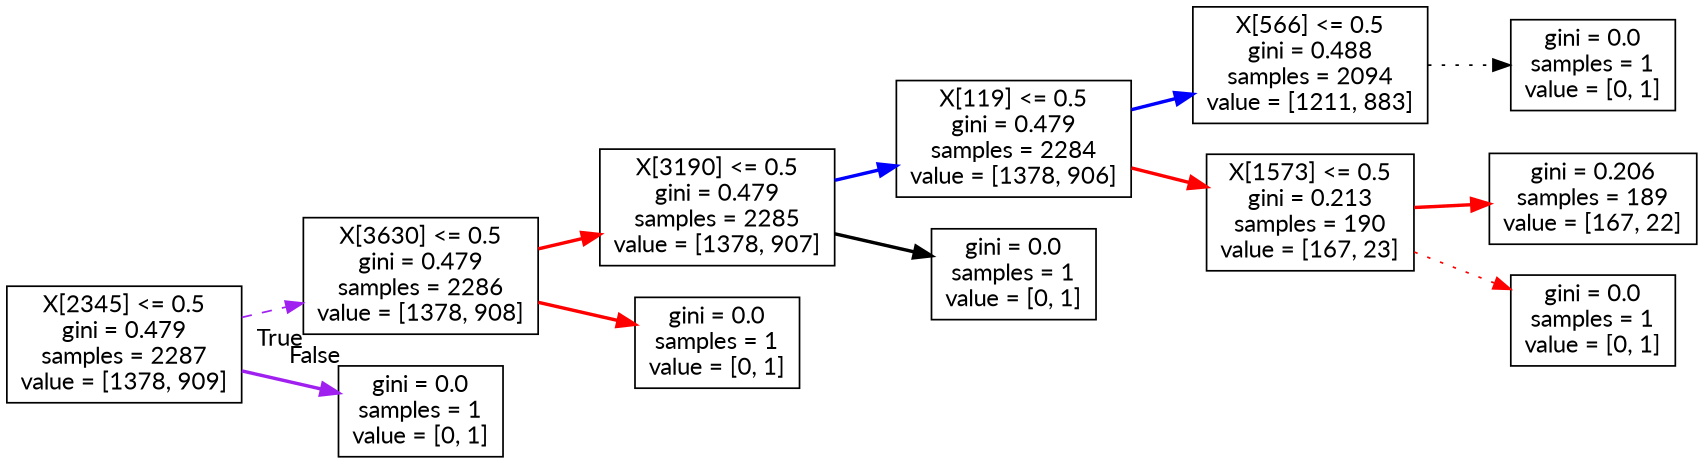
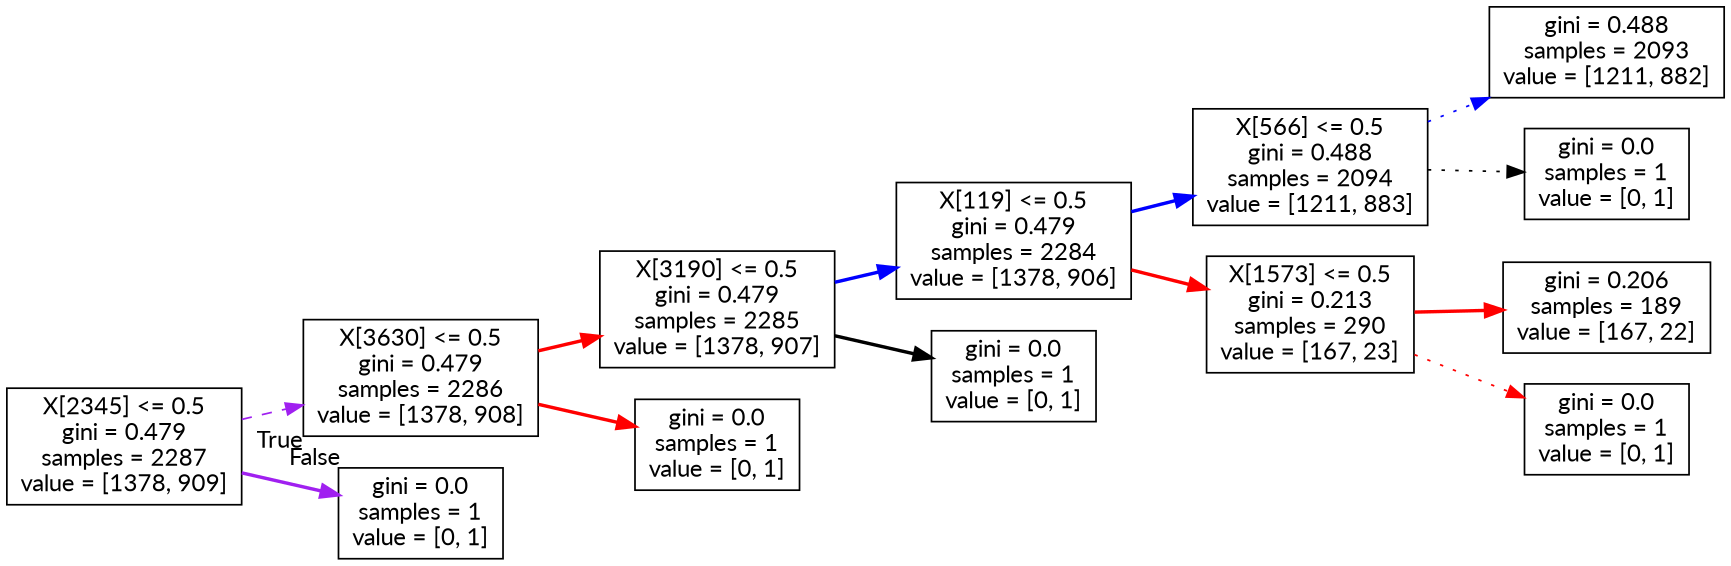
node "gini = 0.488 samples = 2093 value = [1211, 882]": added
node "X[1573] <= 0.5 gini = 0.213 samples = 190 value = [167, 23]": label "X[1573] <= 0.5 gini = 0.213 samples = 190 value = [167, 23]" -> "X[1573] <= 0.5 gini = 0.213 samples = 290 value = [167, 23]"
